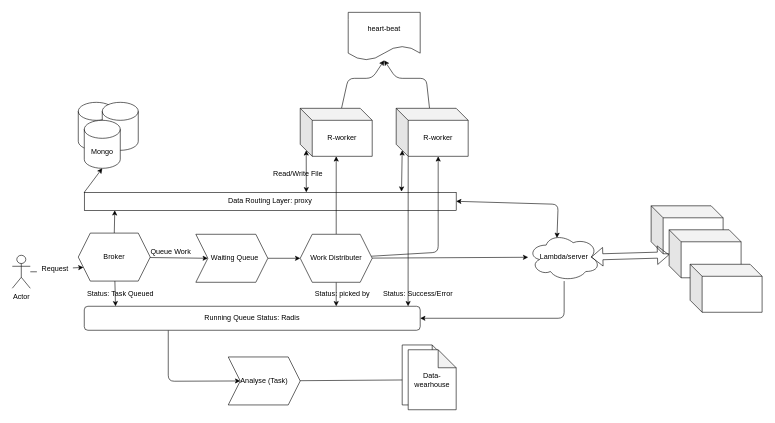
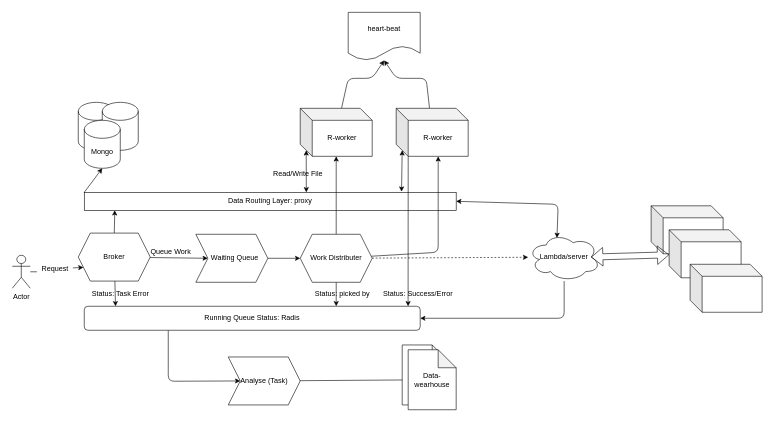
edge "Work Distributer" -> "Lambda/server": style solid -> dashed
node "Status: Task Queued": label "Status: Task Queued" -> "Status: Task Error"
